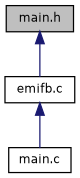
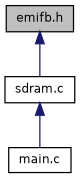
node "main.h": label "main.h" -> "emifb.h"
node "emifb.c": label "emifb.c" -> "sdram.c"
